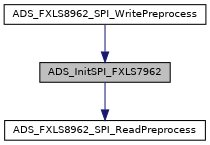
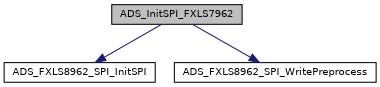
edge "ADS_FXLS8962_SPI_WritePreprocess" -> "ADS_InitSPI_FXLS7962": reversed
node "ADS_FXLS8962_SPI_ReadPreprocess": label "ADS_FXLS8962_SPI_ReadPreprocess" -> "ADS_FXLS8962_SPI_InitSPI"
